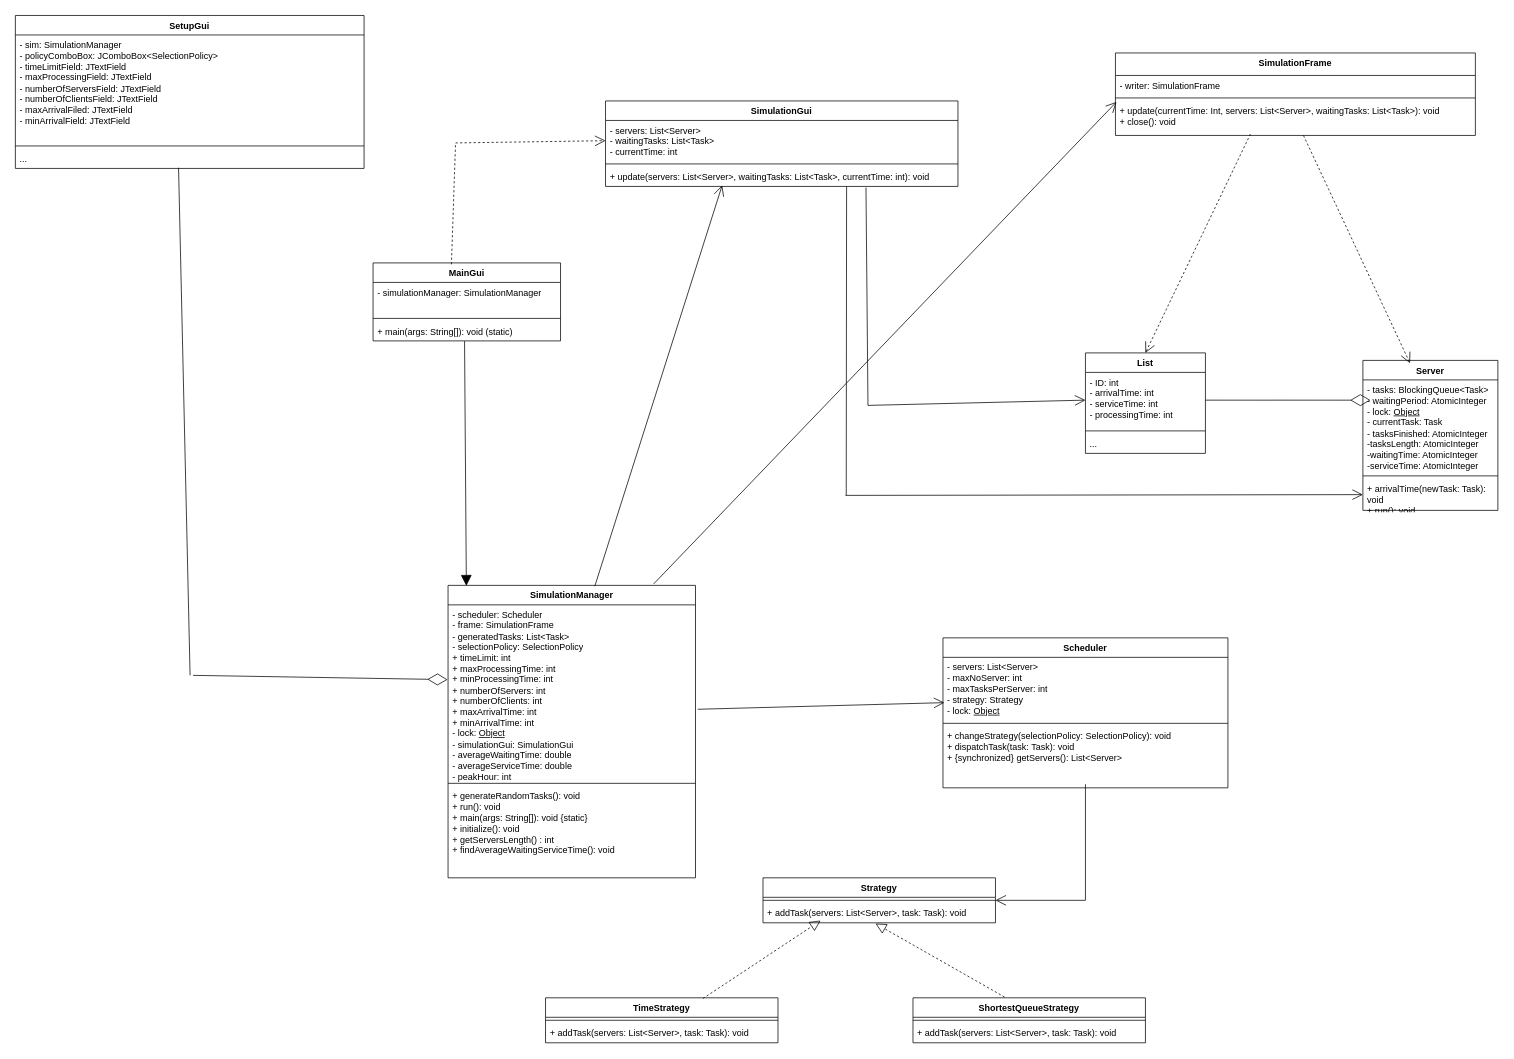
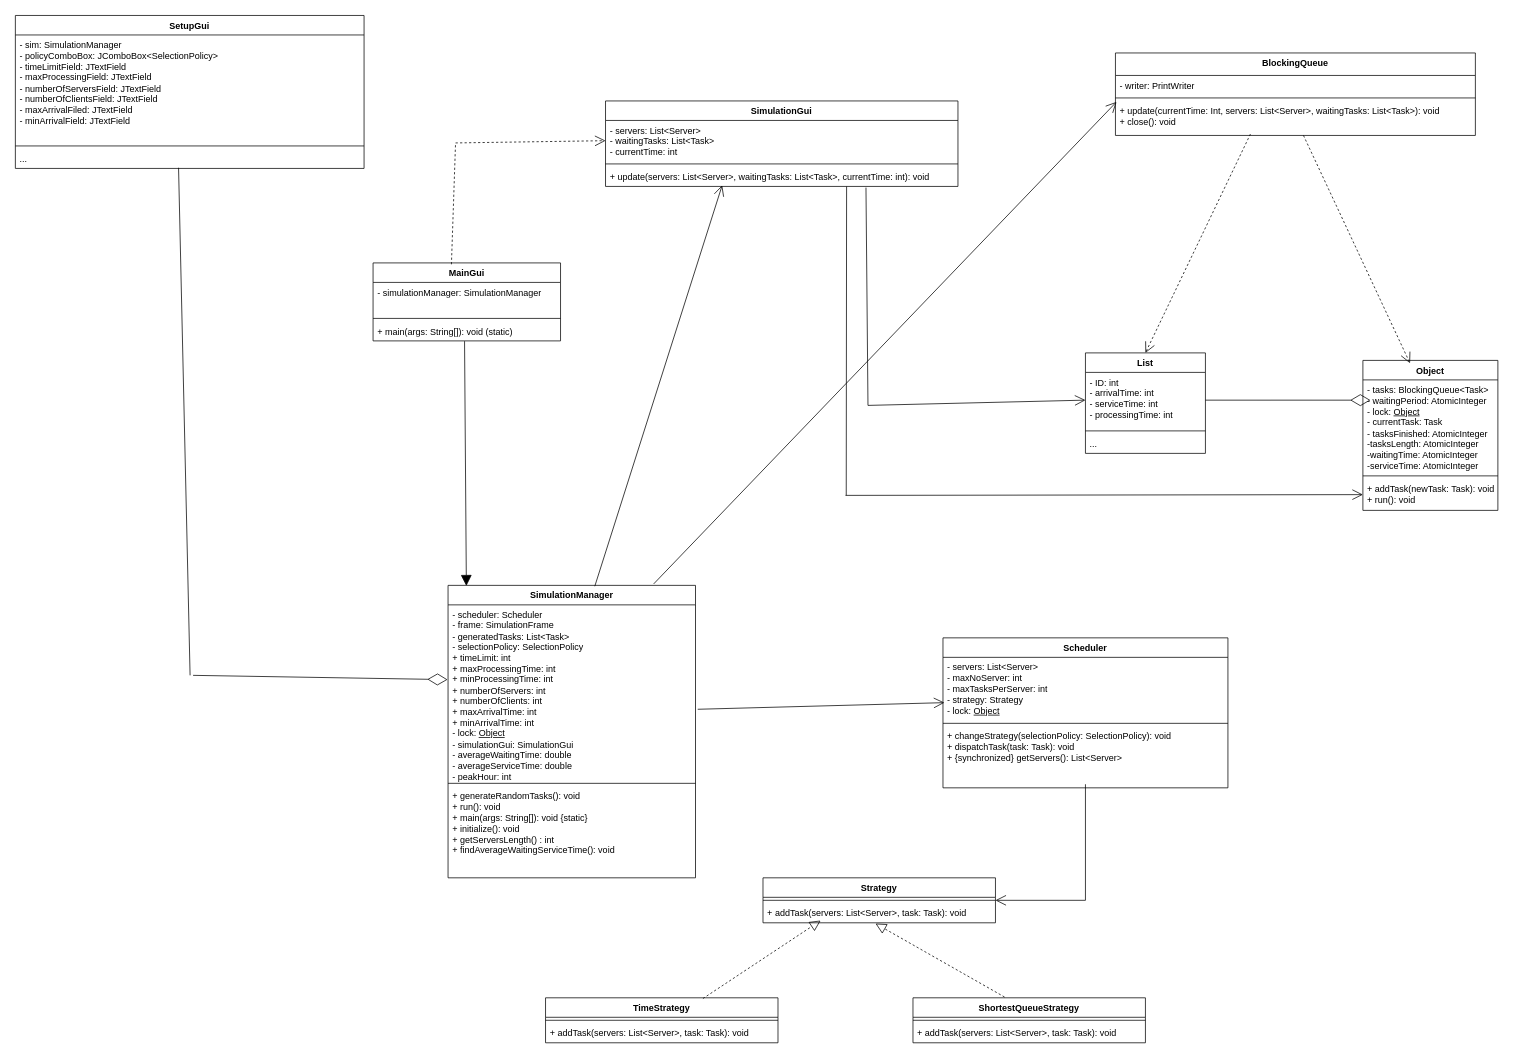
node "SimulationFrame": label "SimulationFrame" -> "BlockingQueue"
node "- writer: SimulationFrame": label "- writer: SimulationFrame" -> "- writer: PrintWriter"
node "Server": label "Server" -> "Object"
node "+ arrivalTime(newTask: Task): void + run(): void": label "+ arrivalTime(newTask: Task): void + run(): void" -> "+ addTask(newTask: Task): void + run(): void"
